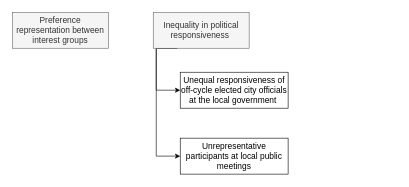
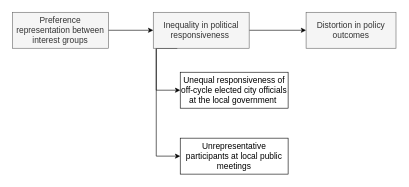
edge "Preference representation between interest groups" -> "Inequality in political responsiveness": added
edge "Inequality in political responsiveness" -> "Distortion in policy outcomes": added
node "Distortion in policy outcomes": added
